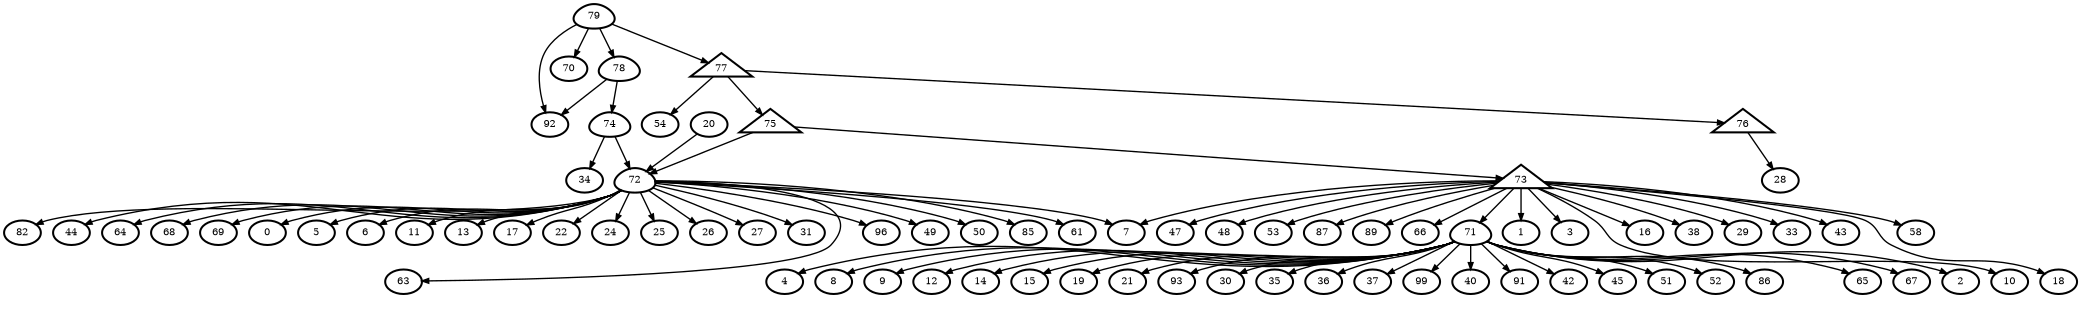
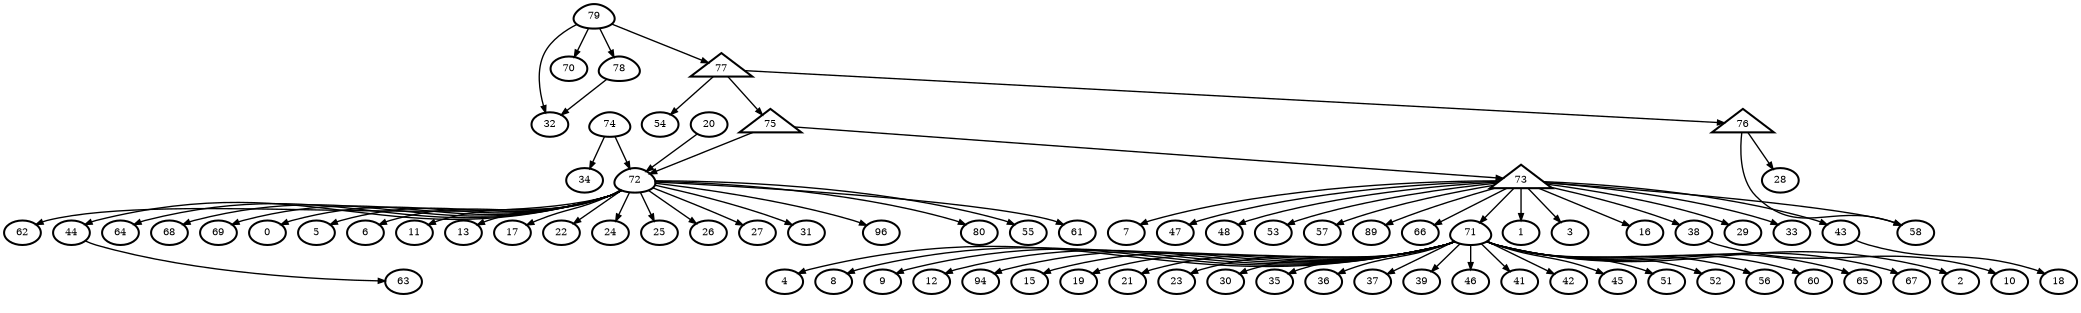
edge "78" -> "74": removed
node "92": label "92" -> "32"
edge "72" -> "7": removed
edge "76" -> "58": added
edge "73" -> "18": now "43" -> "18"
node "82": label "82" -> "62"
node "49": removed
node "50": label "50" -> "80"
node "85": label "85" -> "55"
node "87": label "87" -> "57"
edge "73" -> "10": now "38" -> "10"
edge "72" -> "63": now "44" -> "63"
node "14": label "14" -> "94"
node "93": label "93" -> "23"
node "99": label "99" -> "39"
node "40": label "40" -> "46"
node "91": label "91" -> "41"
node "86": label "86" -> "56"
node "60": added
